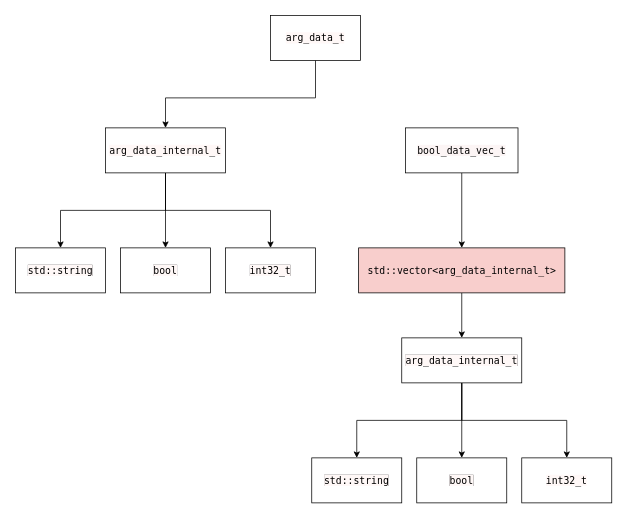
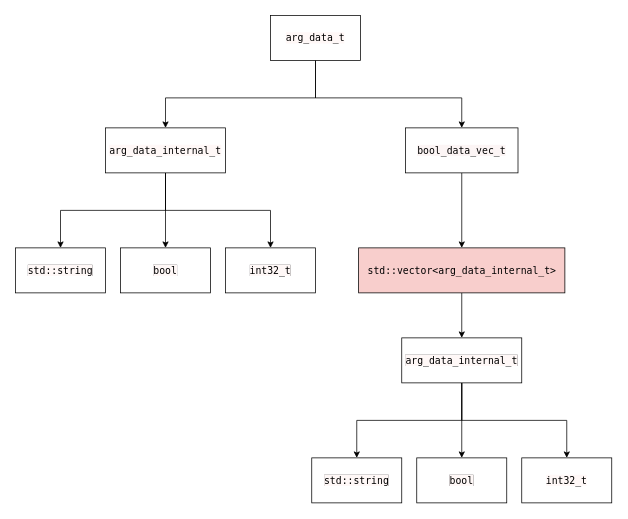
edge "arg_data_t" -> "bool_data_vec_t": added
